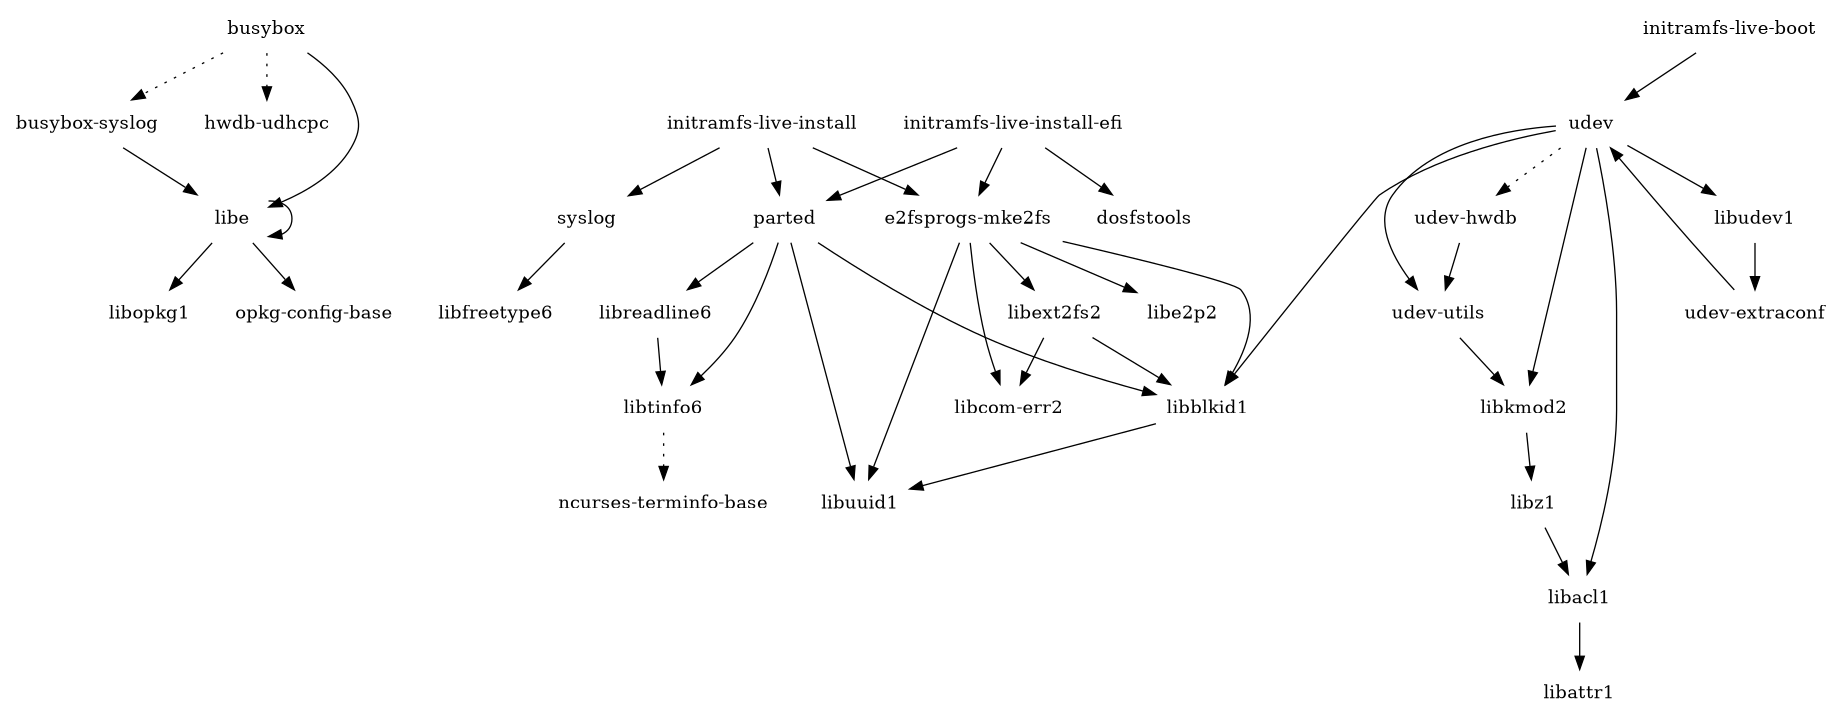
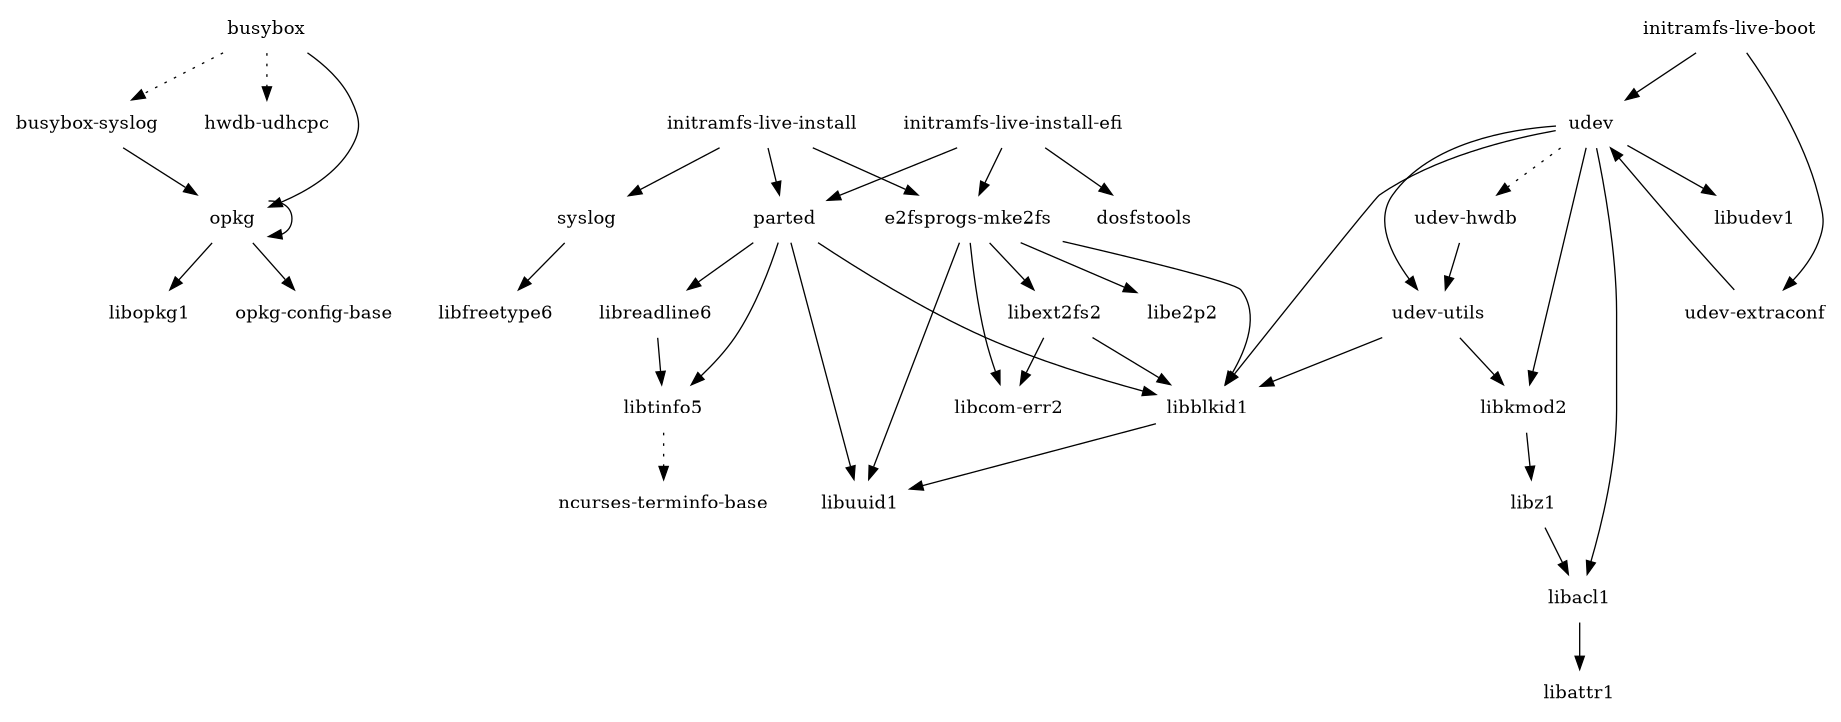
node "libe": label "libe" -> "opkg"
edge "libudev1" -> "udev-extraconf": now "initramfs-live-boot" -> "udev-extraconf"
edge "udev-utils" -> "libblkid1": added
node "libtinfo6": label "libtinfo6" -> "libtinfo5"
